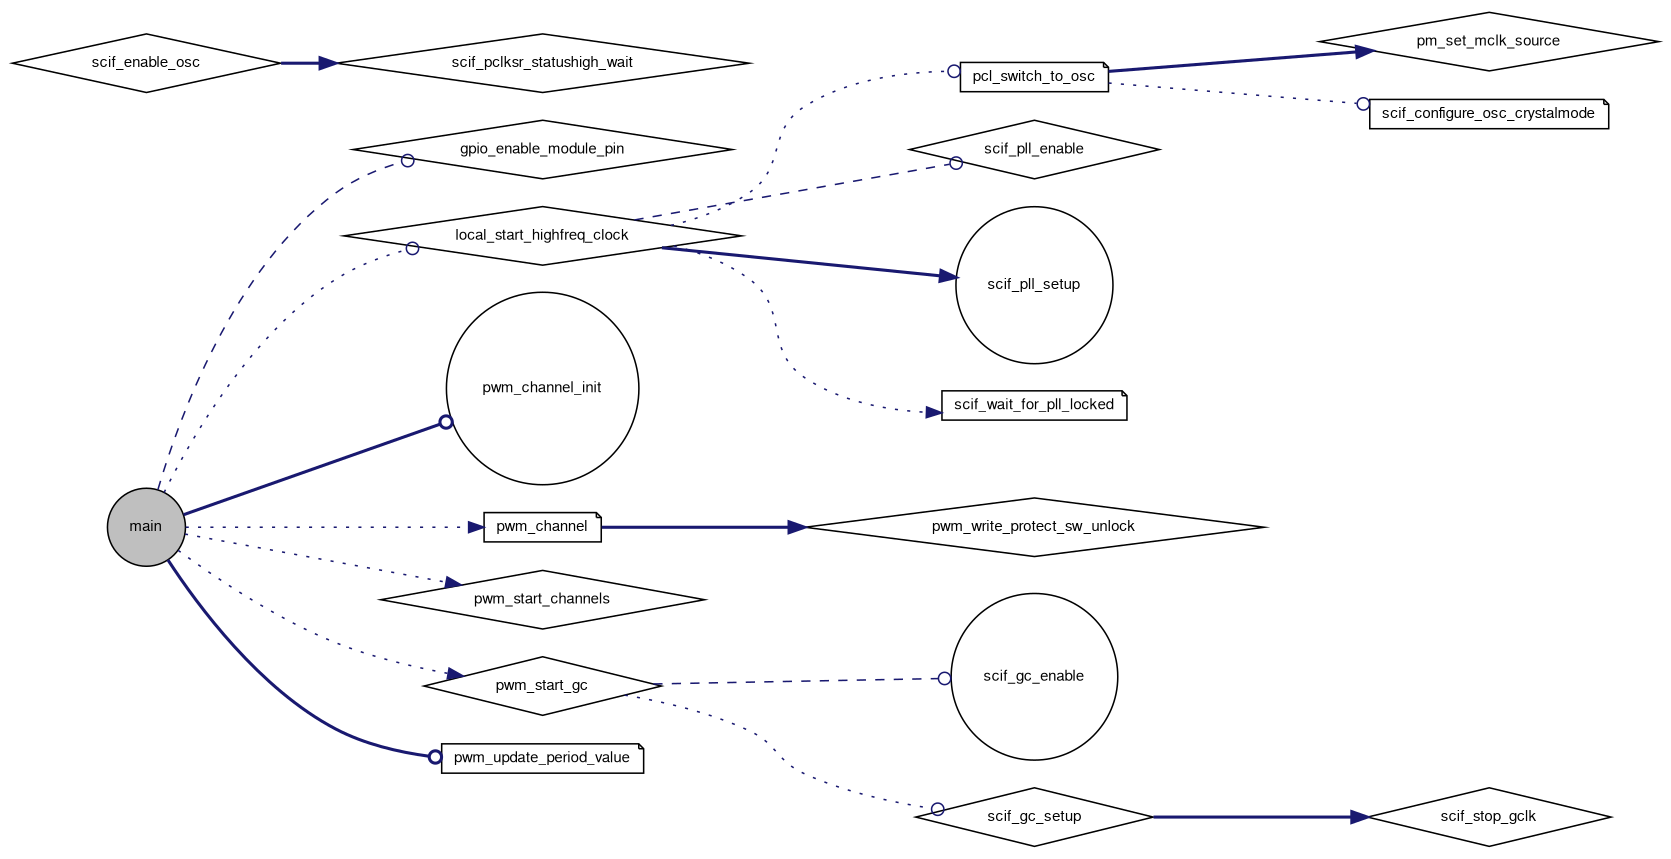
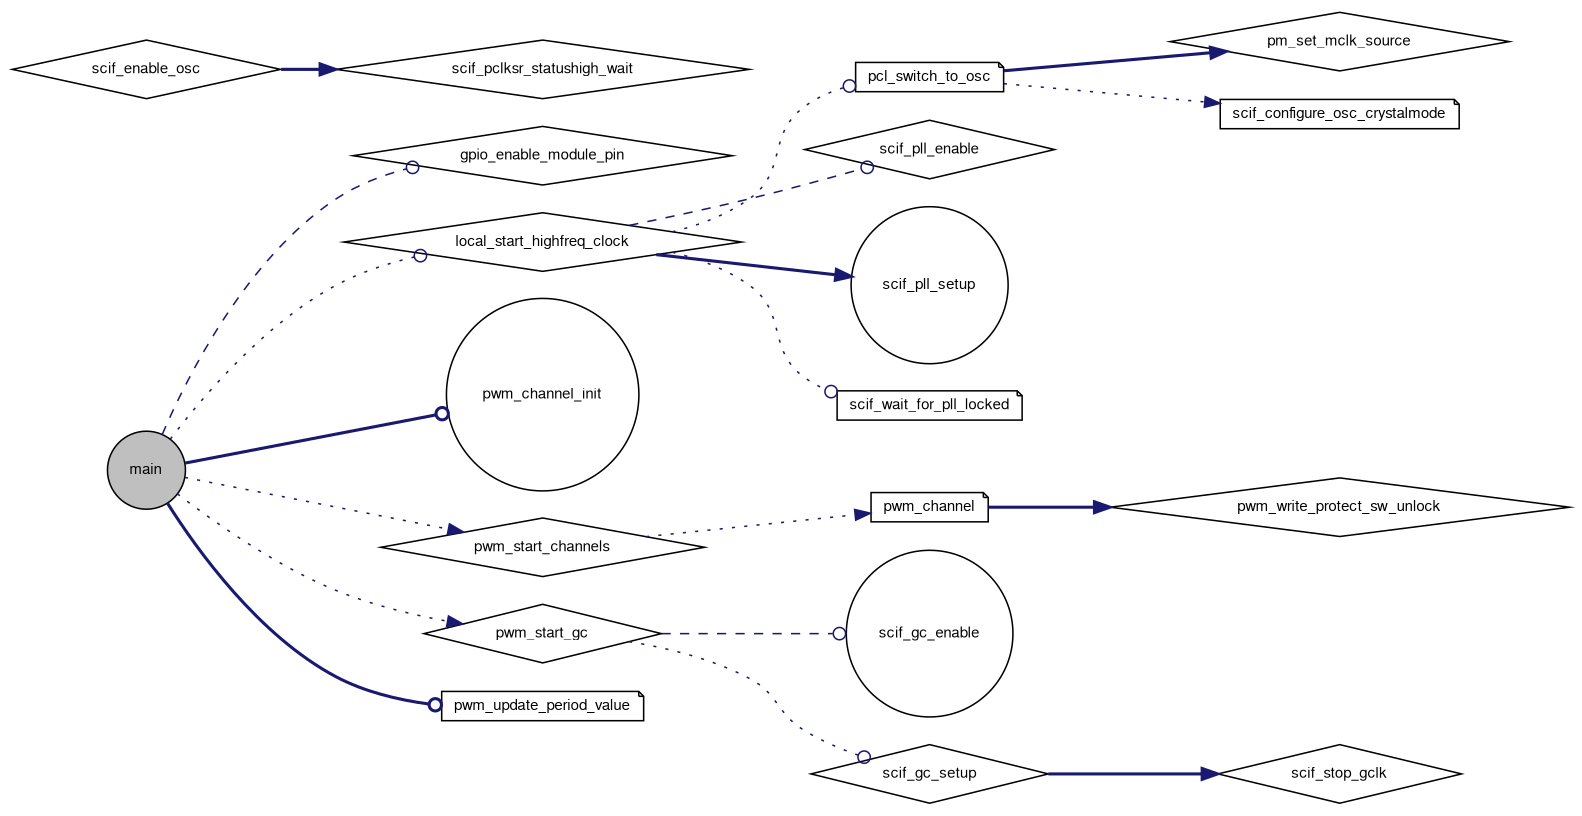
edge "pcl_switch_to_osc" -> "scif_configure_osc_crystalmode": arrowhead odot -> normal
edge "local_start_highfreq_clock" -> "scif_wait_for_pll_locked": arrowhead normal -> odot
edge "main" -> "pwm_channel": now "pwm_start_channels" -> "pwm_channel"
